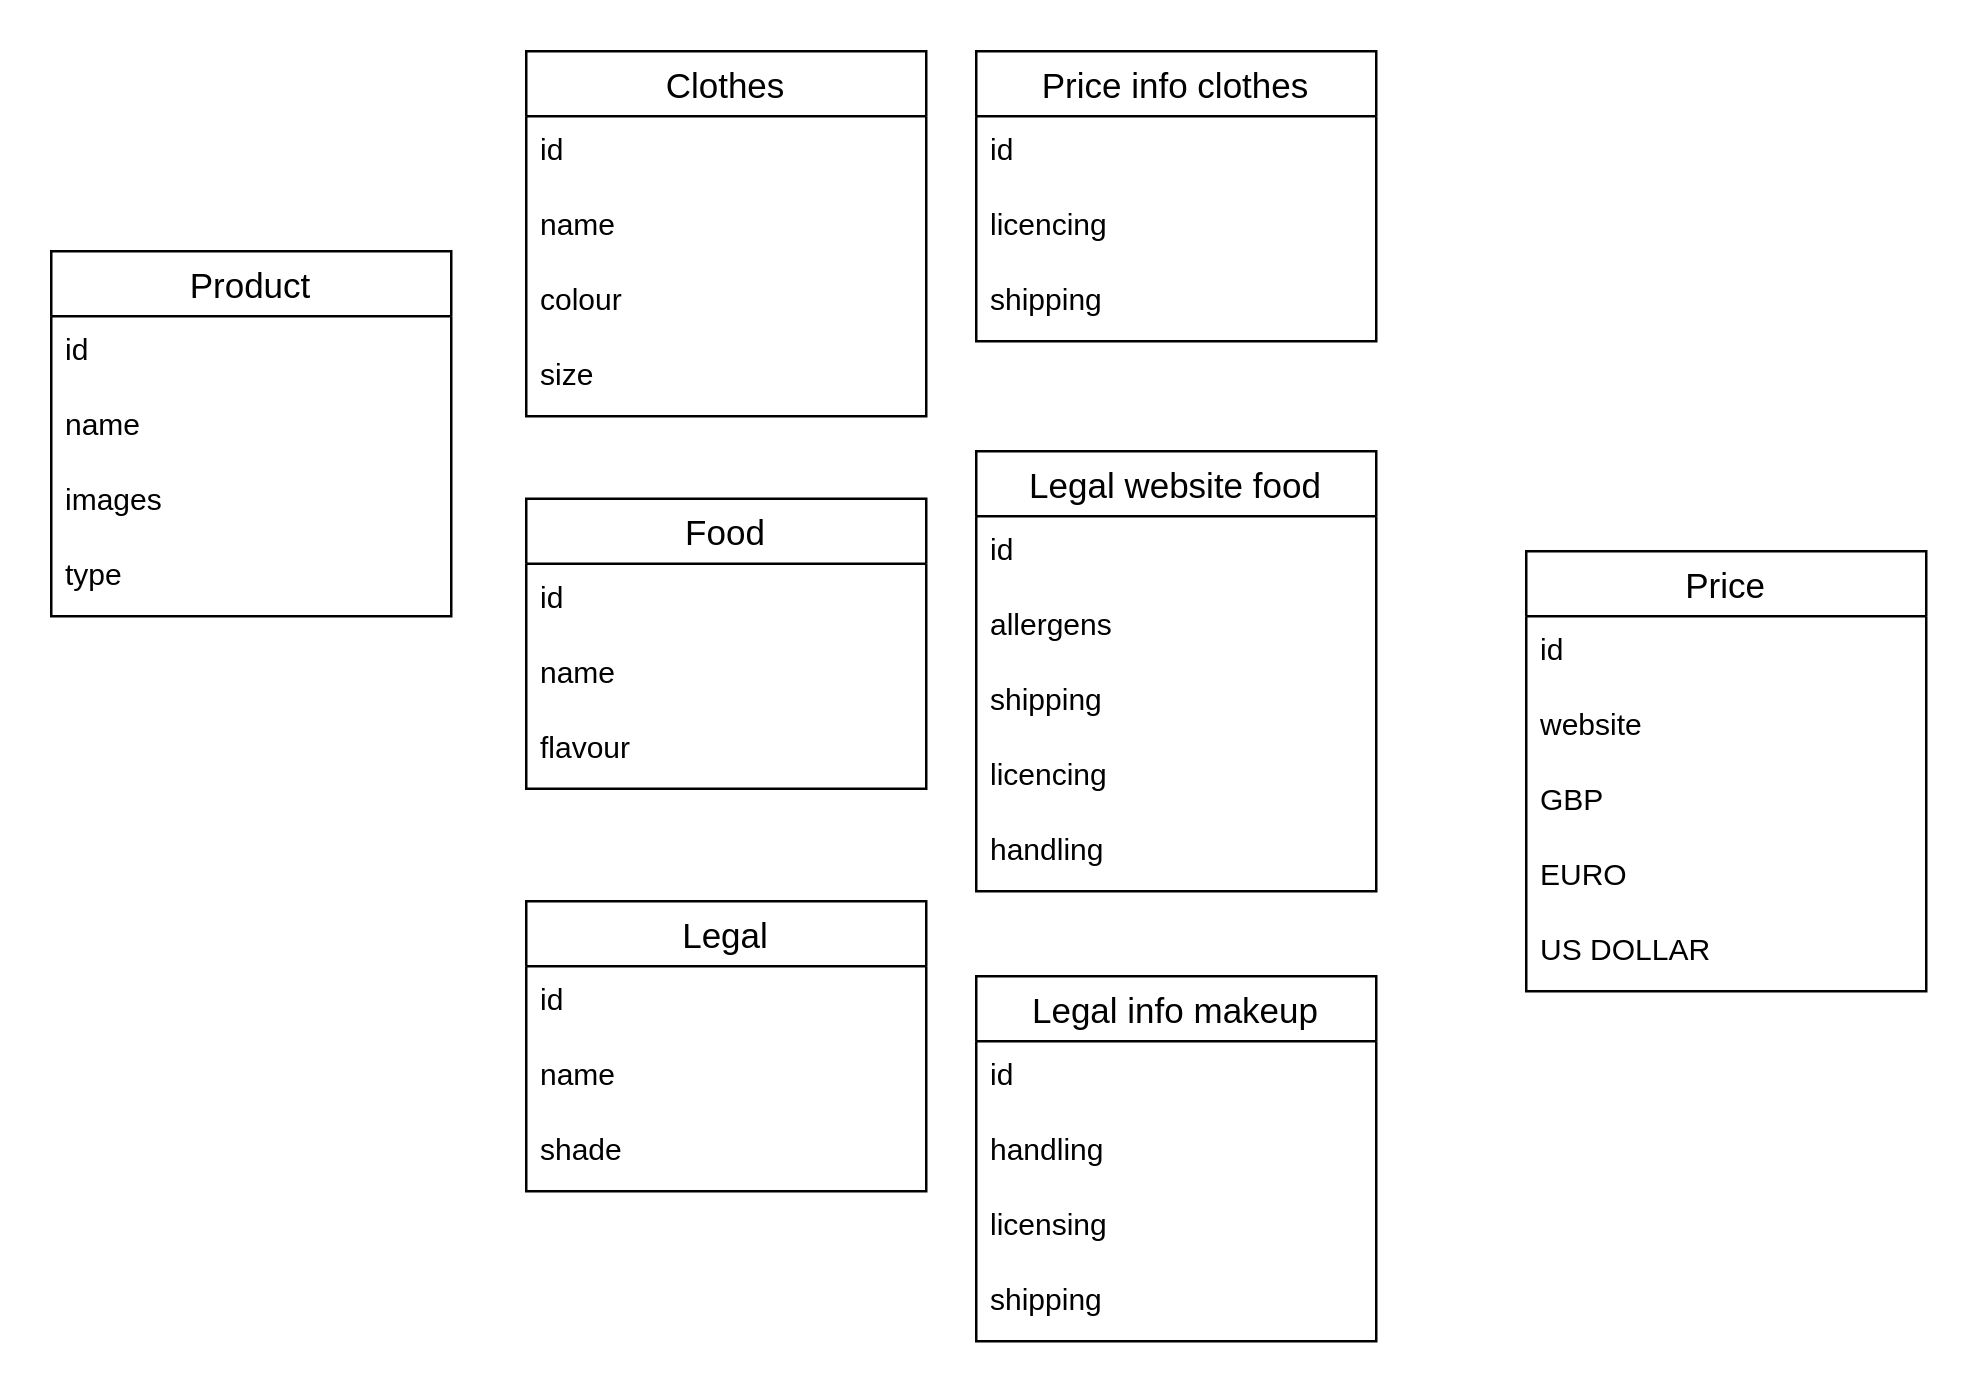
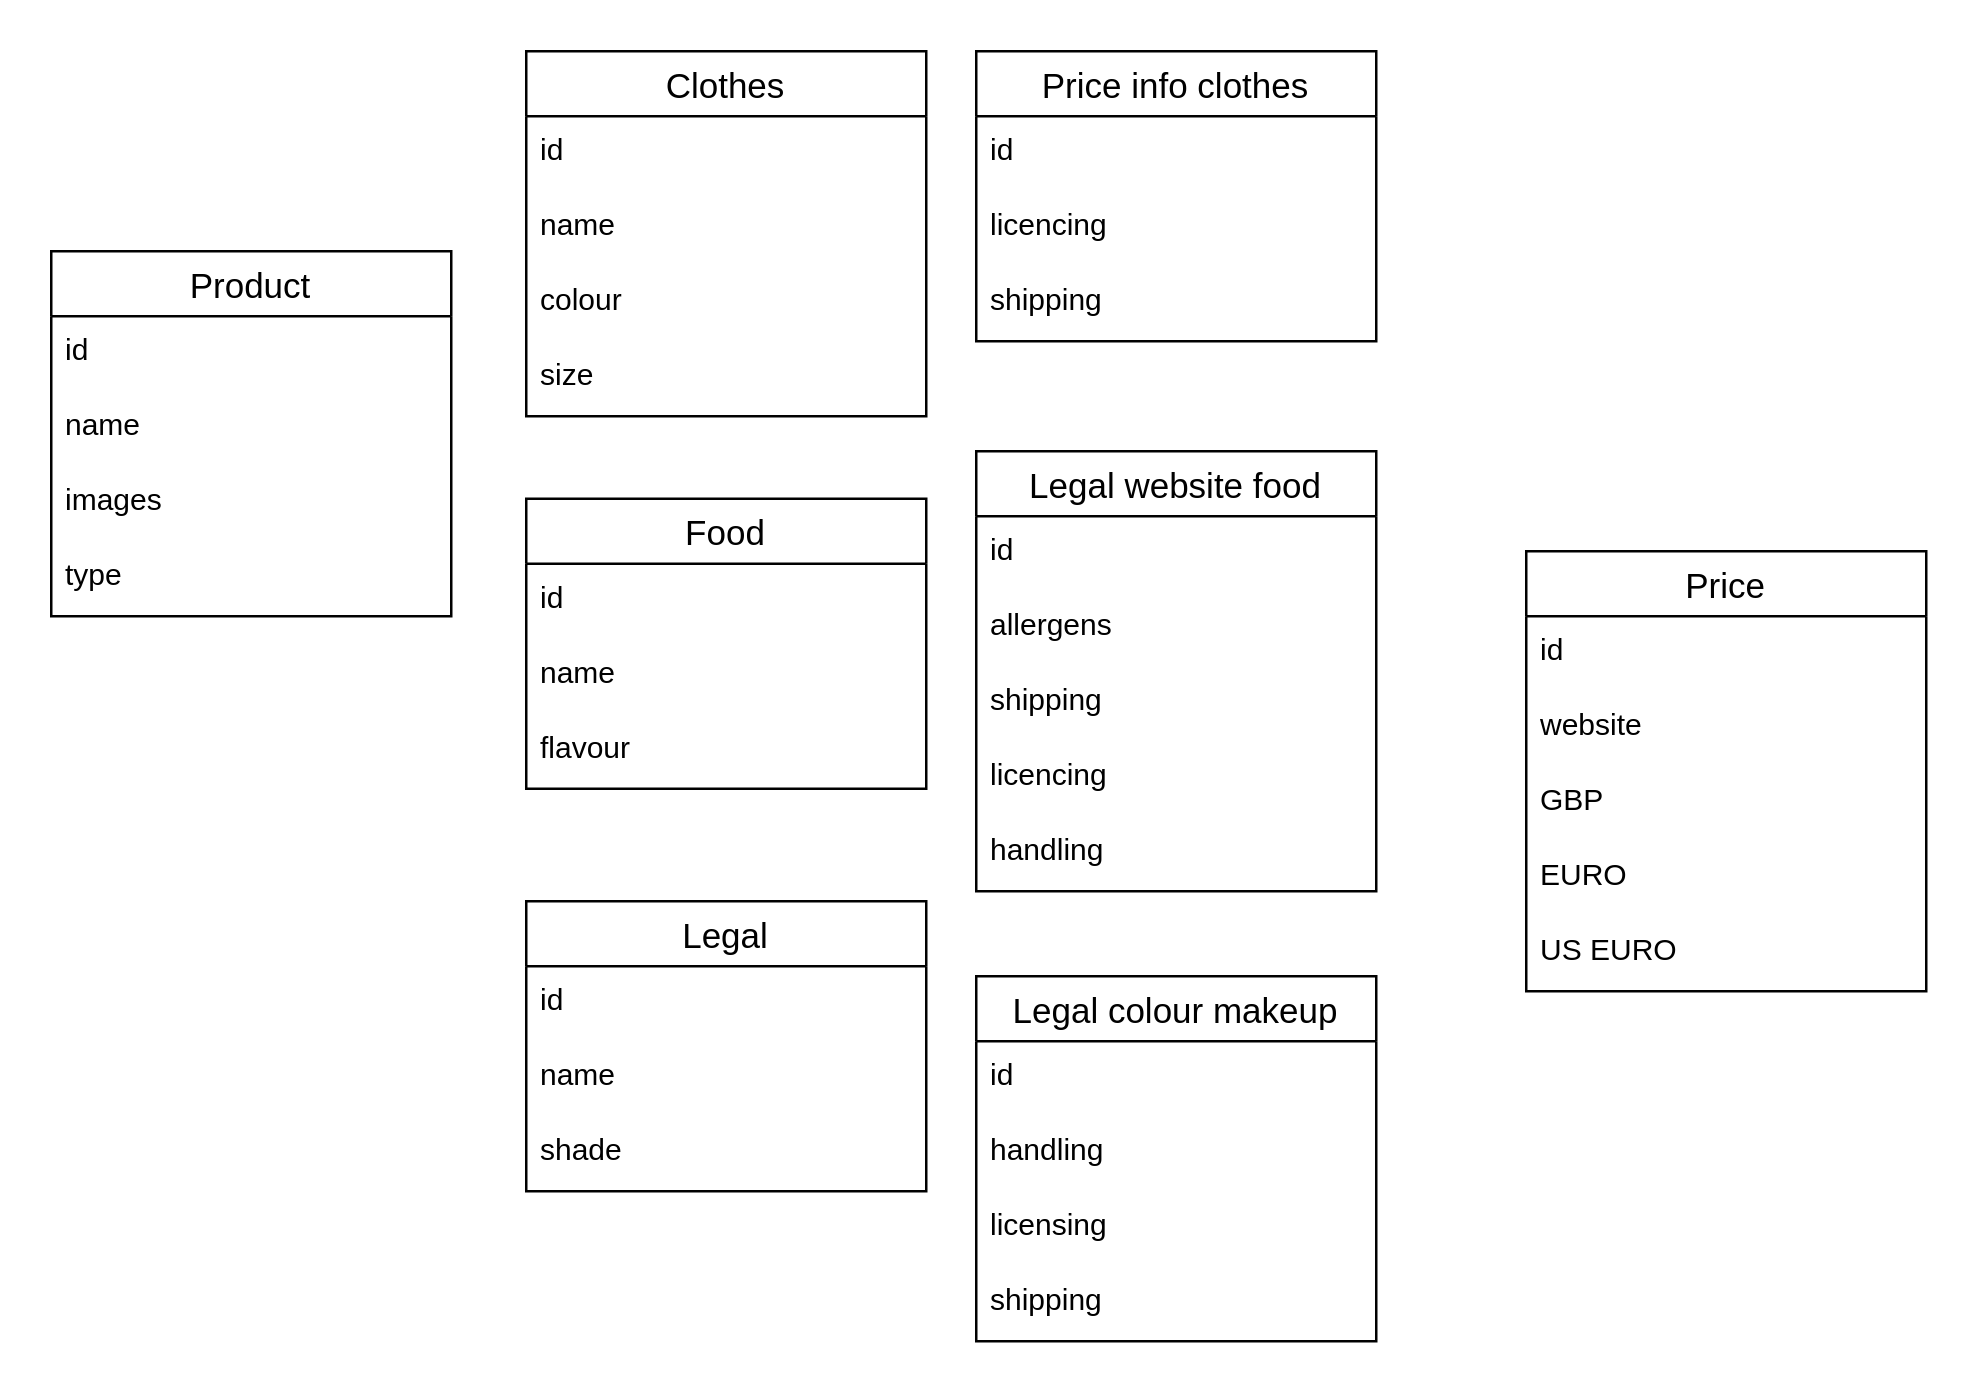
node "US DOLLAR": label "US DOLLAR" -> "US EURO"
node "Legal info makeup": label "Legal info makeup" -> "Legal colour makeup"
